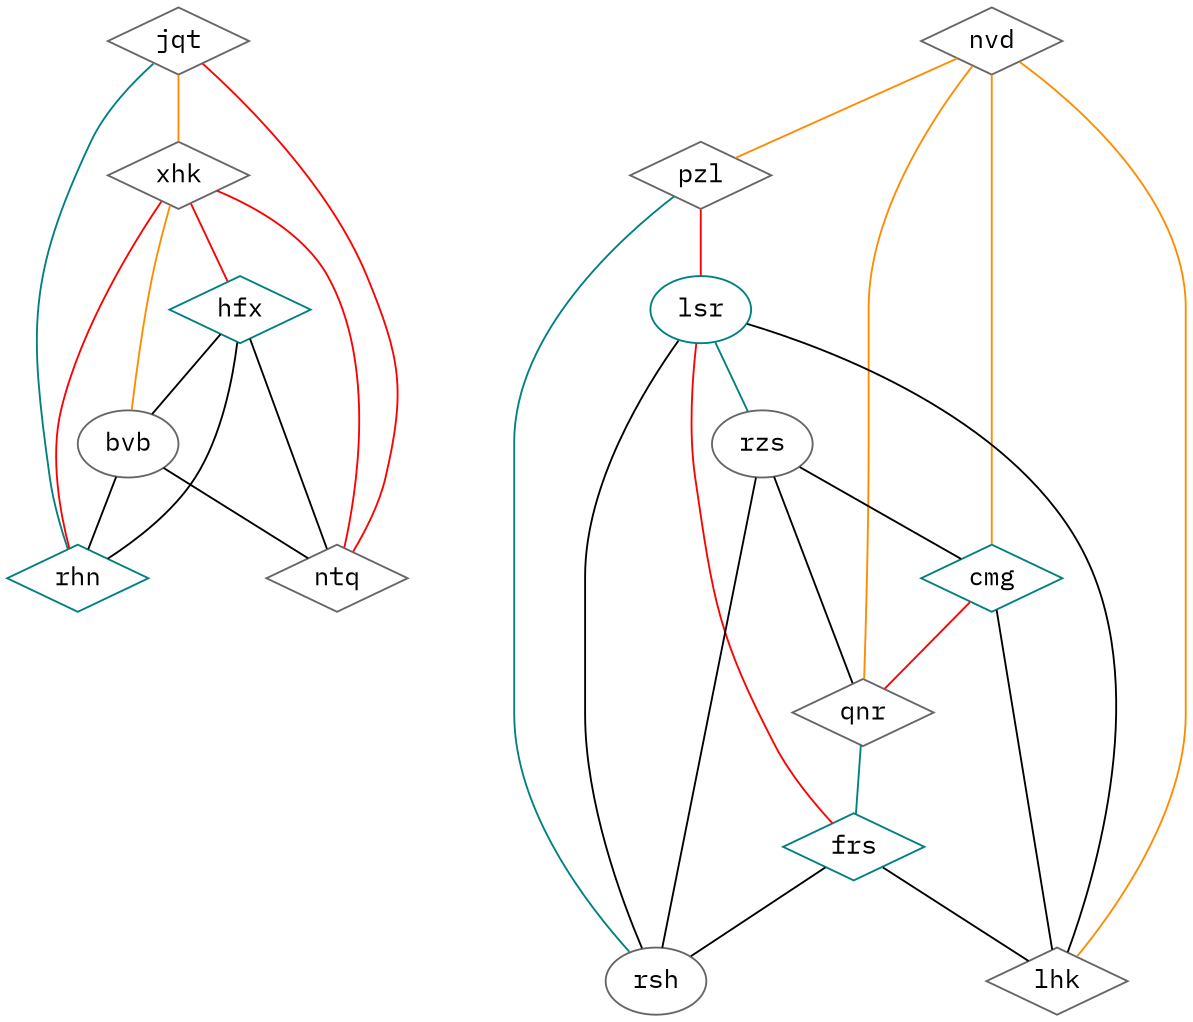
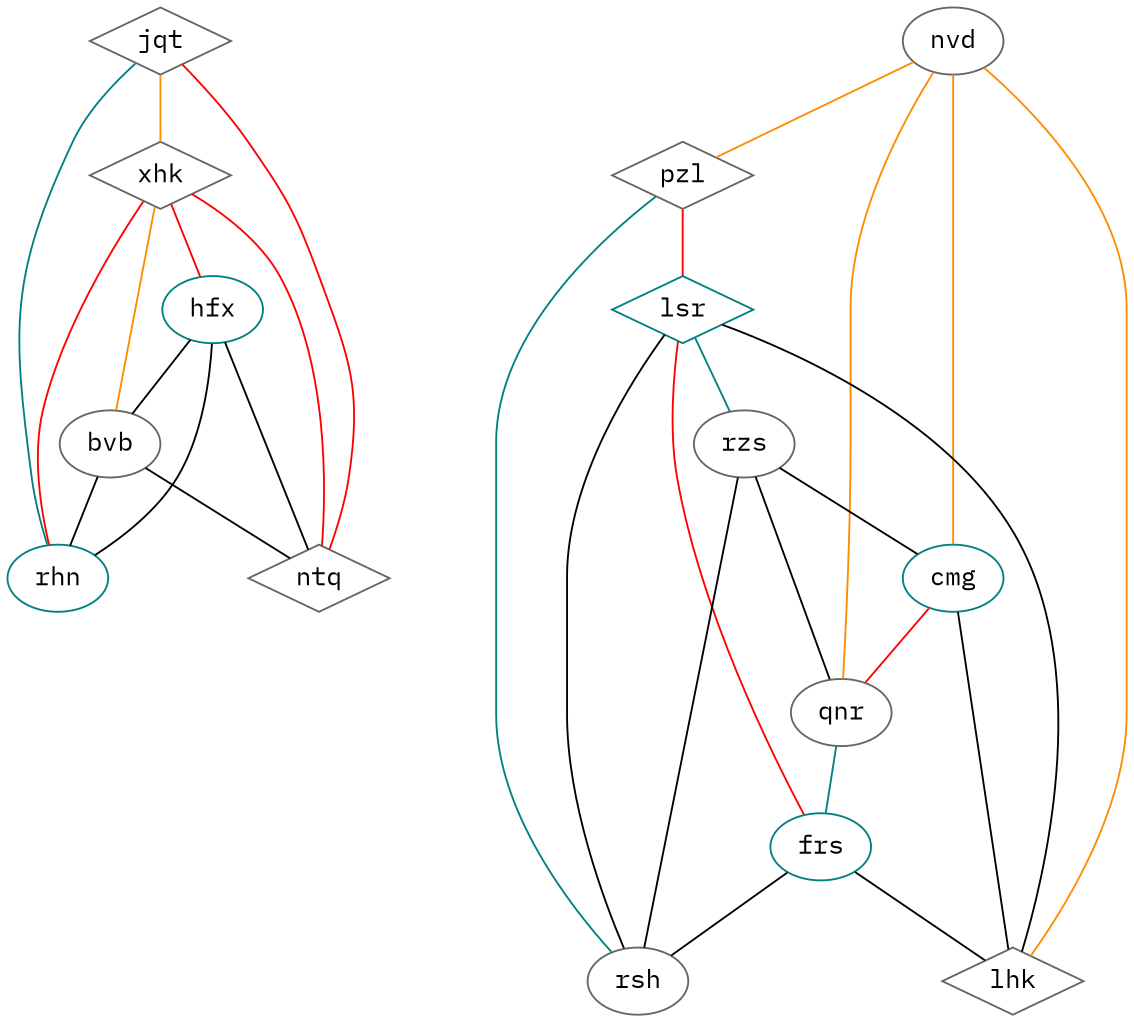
node "nvd": shape diamond -> ellipse
node "hfx": shape diamond -> ellipse
node "lsr": shape ellipse -> diamond
node "rhn": shape diamond -> ellipse
node "cmg": shape diamond -> ellipse
node "qnr": shape diamond -> ellipse
node "frs": shape diamond -> ellipse
